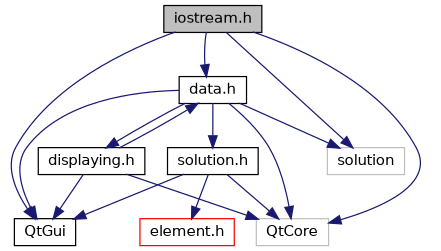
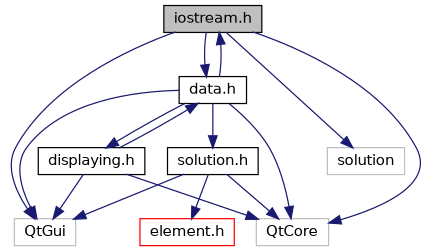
edge "data.h" -> "solution": now "data.h" -> "iostream.h"
node "QtGui": color black -> grey75
